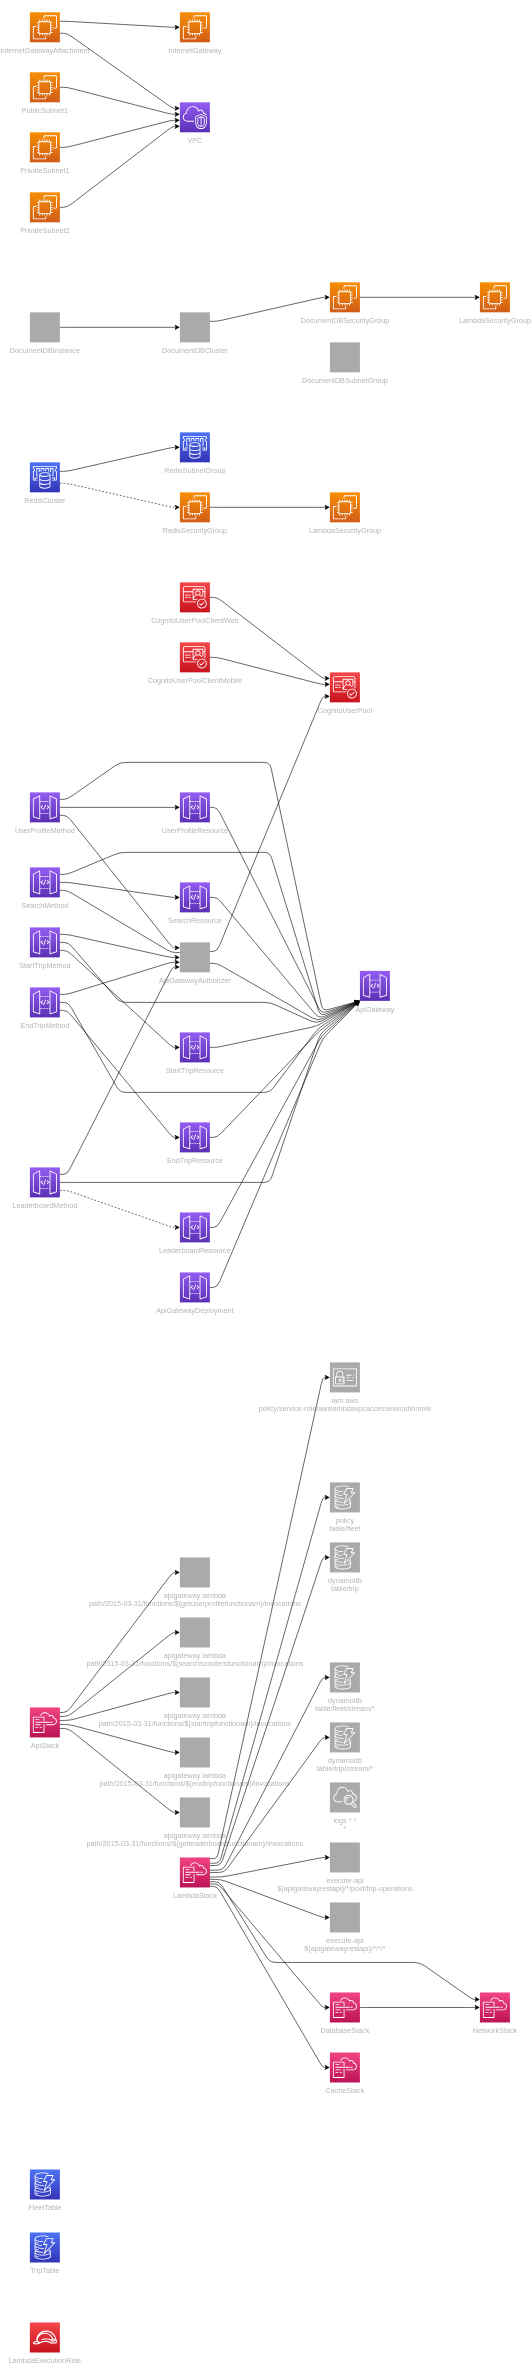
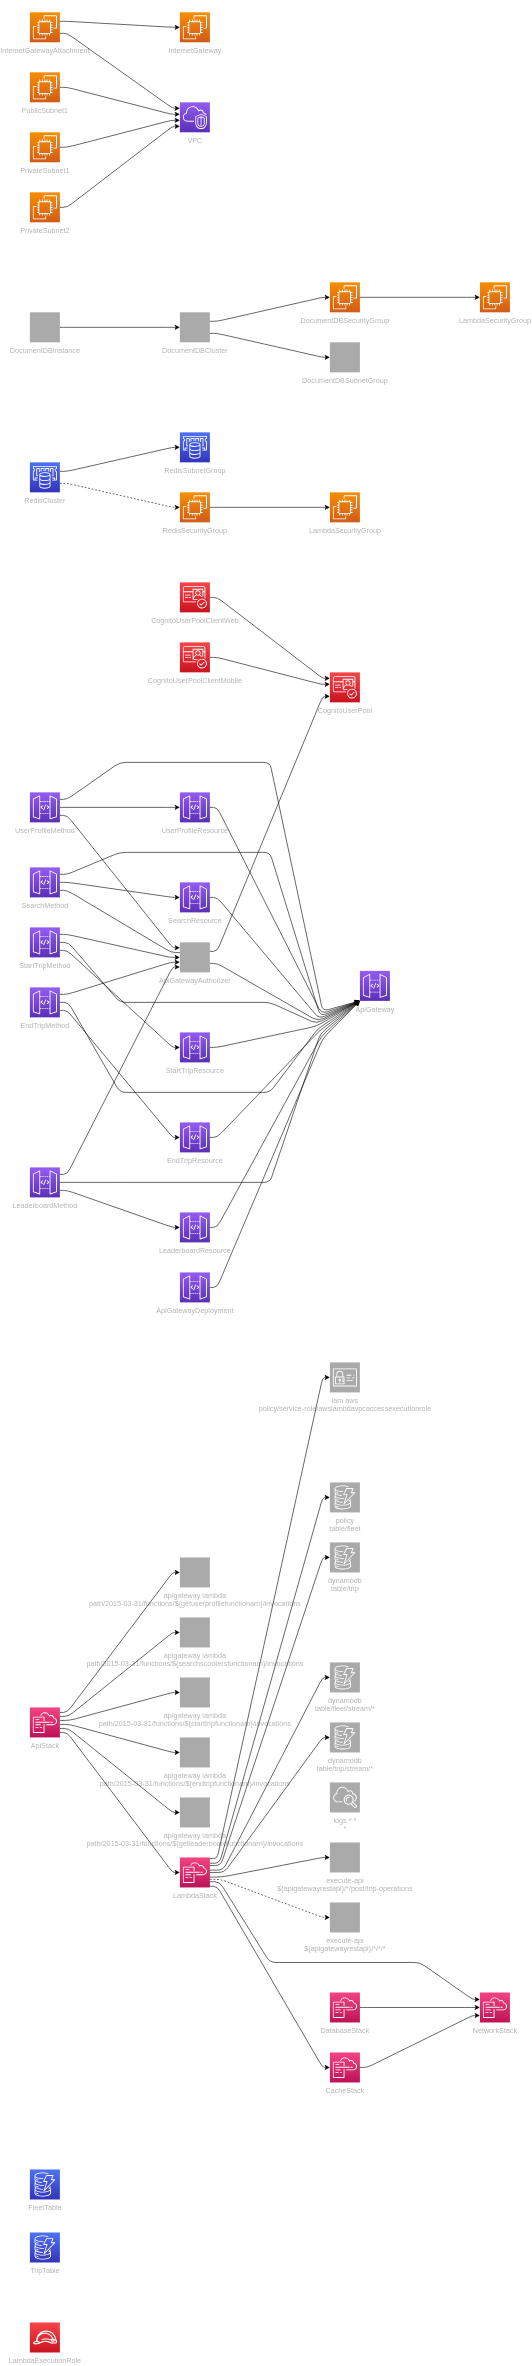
edge "DocumentDBCluster" -> "DocumentDBSubnetGroup": added
edge "LeaderboardMethod" -> "LeaderboardResource": style dashed -> solid
edge "ApiStack" -> "LambdaStack": added
edge "LambdaStack" -> "execute-api ${apigatewayrestapi}/*/*/*": style solid -> dashed
edge "LambdaStack" -> "DatabaseStack": removed
edge "CacheStack" -> "NetworkStack": added
